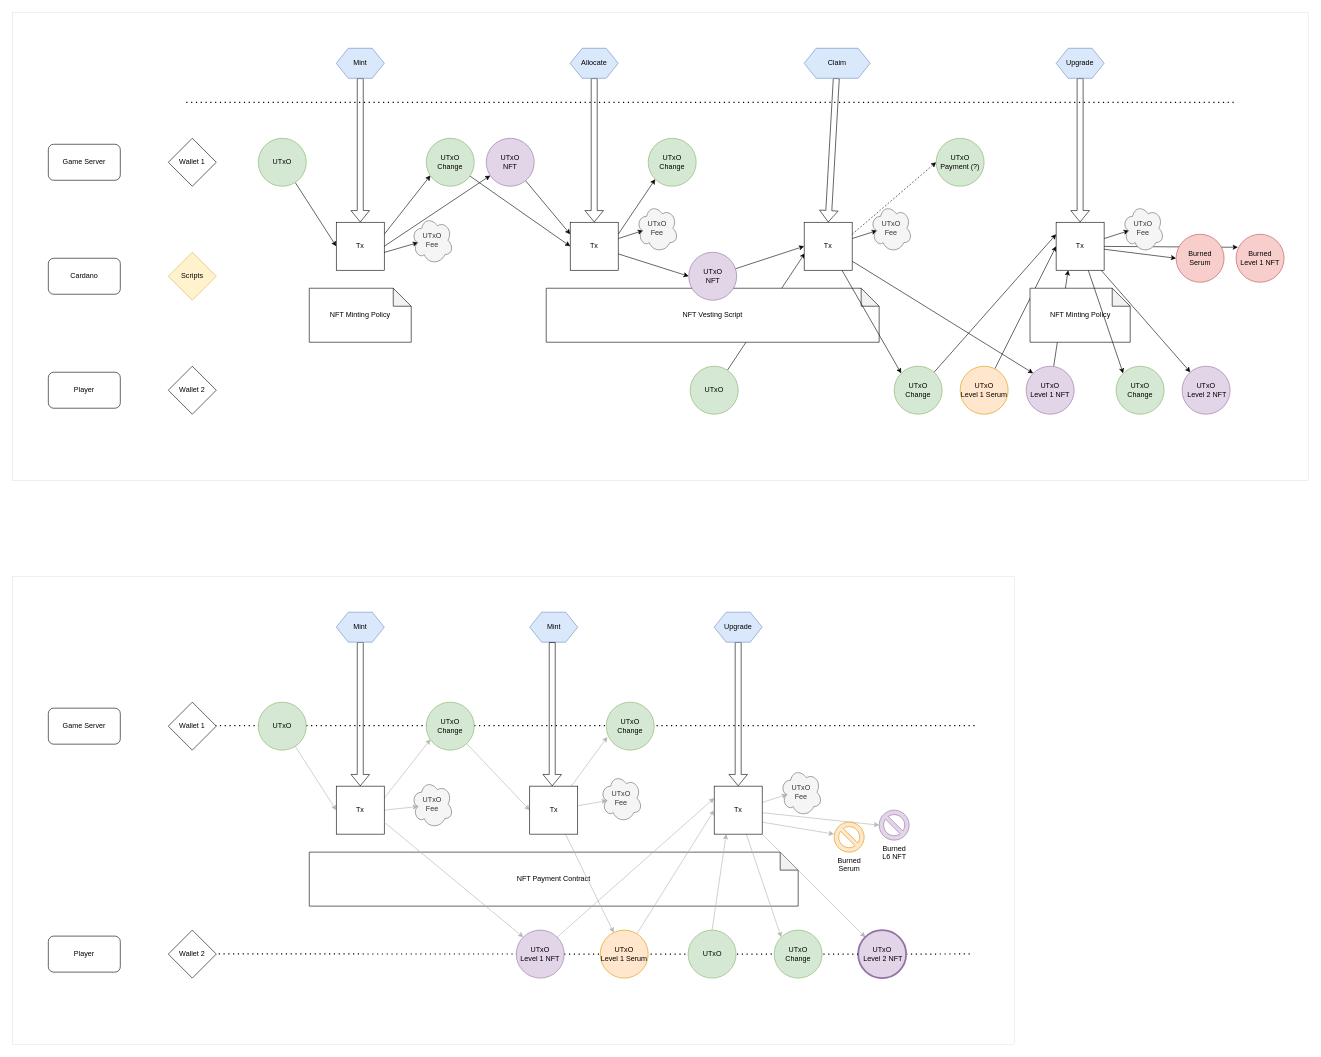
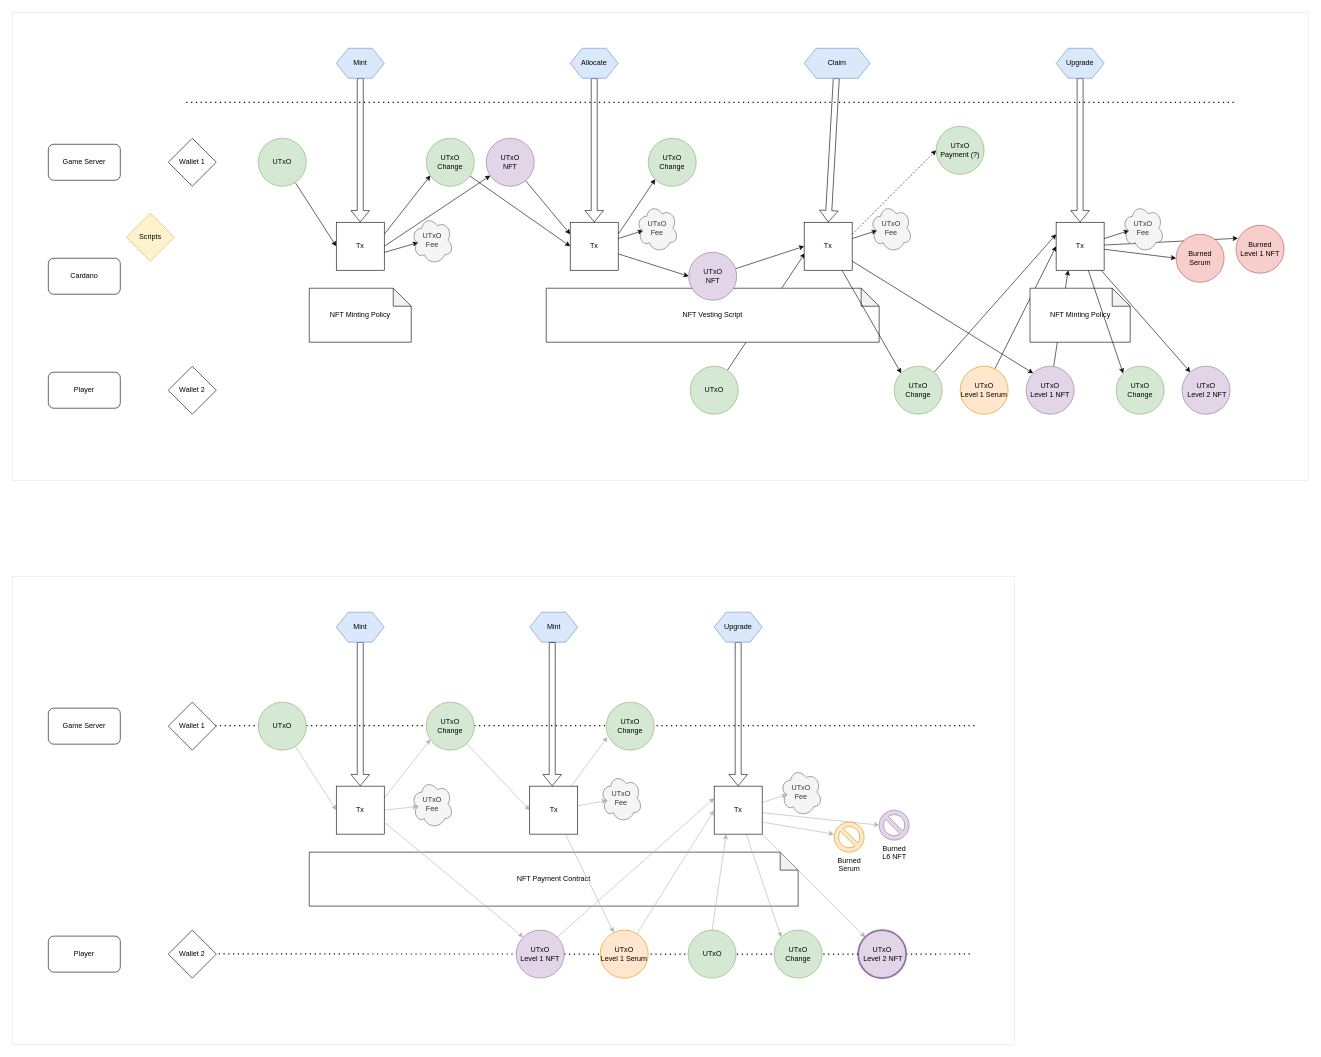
node "UTxO Payment (?)": moved (960, 162) -> (960, 150)
node "Burned Level 1 NFT": moved (1260, 258) -> (1260, 249)
node "Scripts": moved (192, 276) -> (150, 237)
